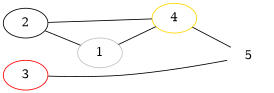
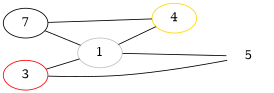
node "2": label "2" -> "7"
edge "4" -- "5": now "1" -- "5"
edge "1" -- "3": added
